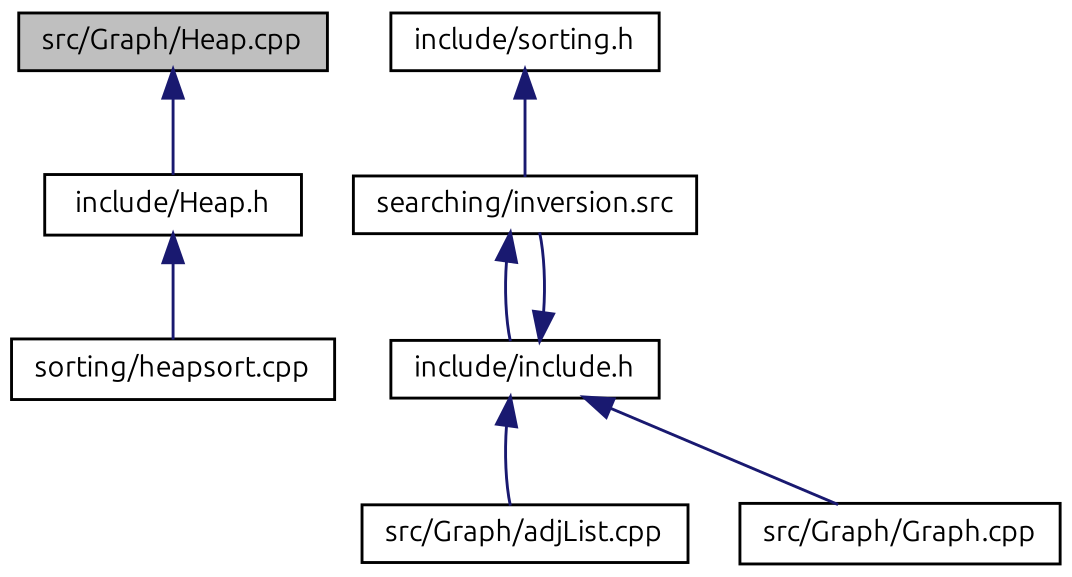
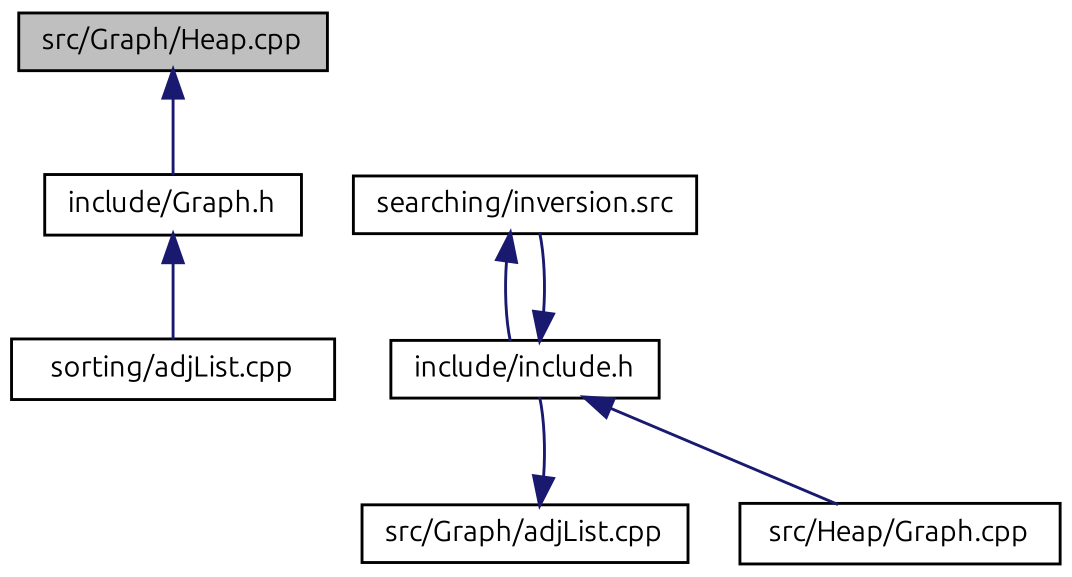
node "include/sorting.h": removed
node "include/Heap.h": label "include/Heap.h" -> "include/Graph.h"
node "sorting/heapsort.cpp": label "sorting/heapsort.cpp" -> "sorting/adjList.cpp"
edge "src/Graph/adjList.cpp" -> "include/include.h": reversed
node "src/Graph/Graph.cpp": label "src/Graph/Graph.cpp" -> "src/Heap/Graph.cpp"
